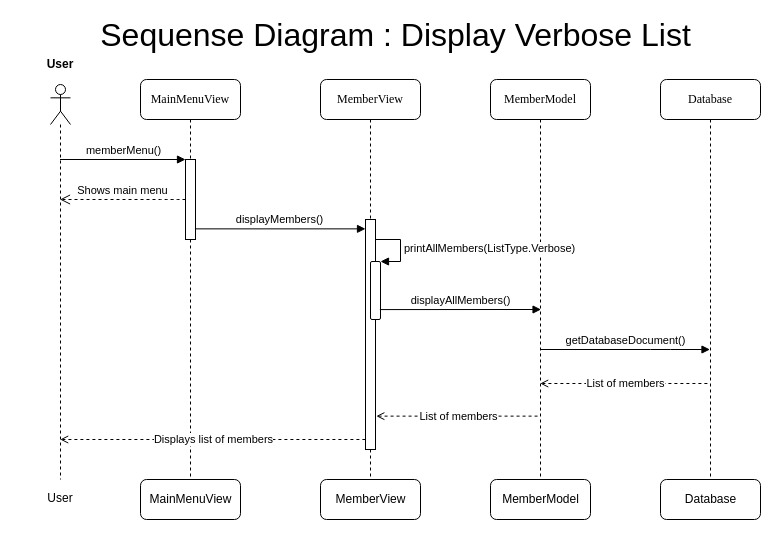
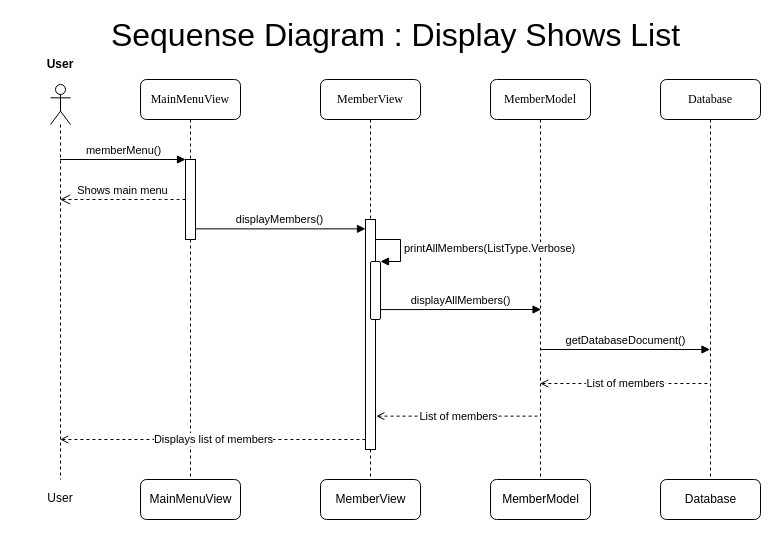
node "Sequense Diagram : Display Verbose List": label "Sequense Diagram : Display Verbose List" -> "Sequense Diagram : Display Shows List"
